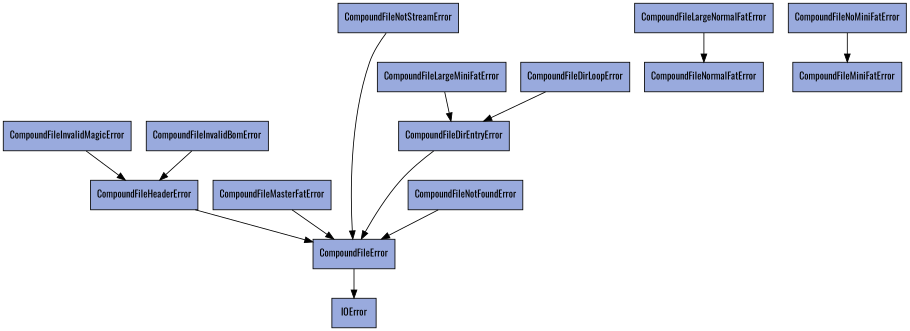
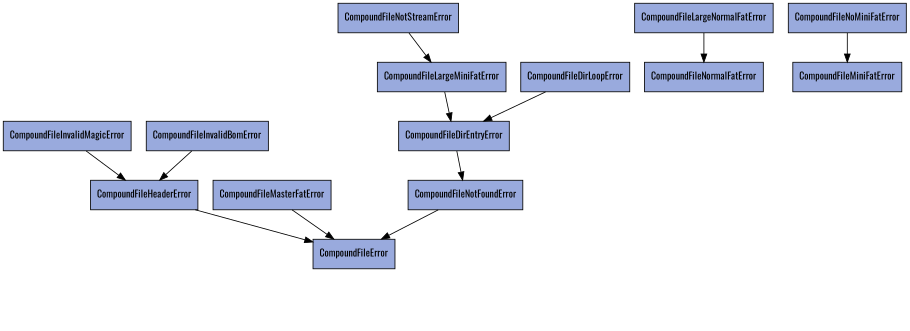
edge "CompoundFileNotStreamError" -> "CompoundFileError": now "CompoundFileNotStreamError" -> "CompoundFileLargeMiniFatError"
edge "CompoundFileDirEntryError" -> "CompoundFileError": now "CompoundFileDirEntryError" -> "CompoundFileNotFoundError"
node "IOError": removed
